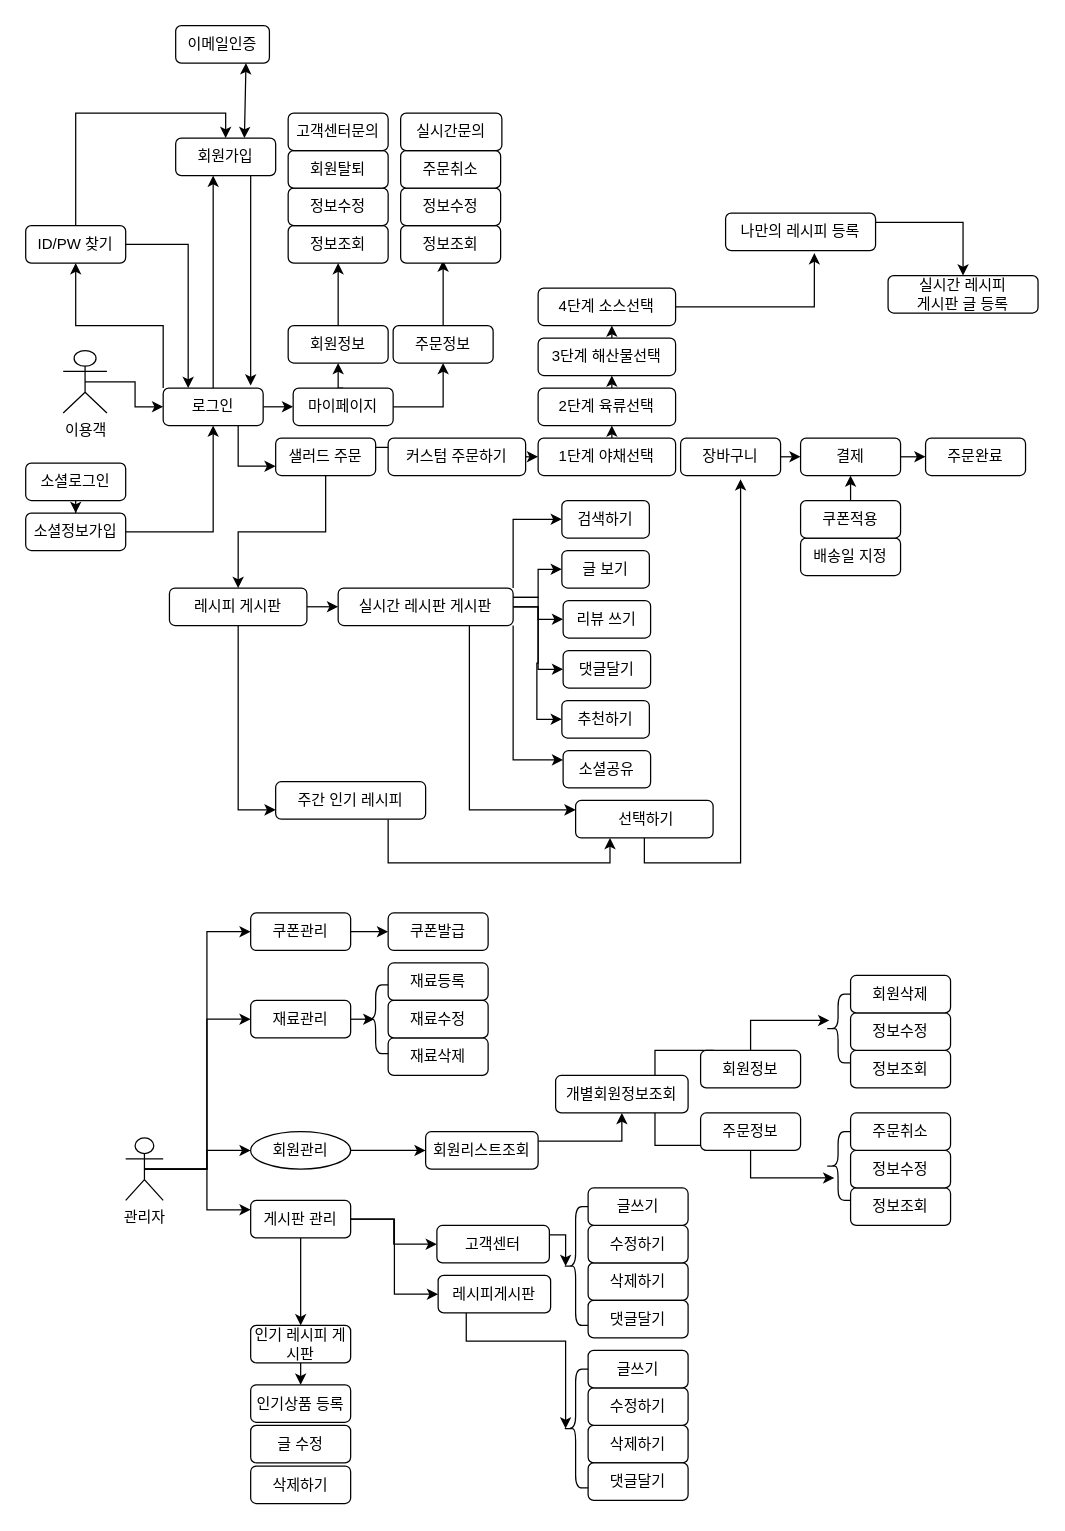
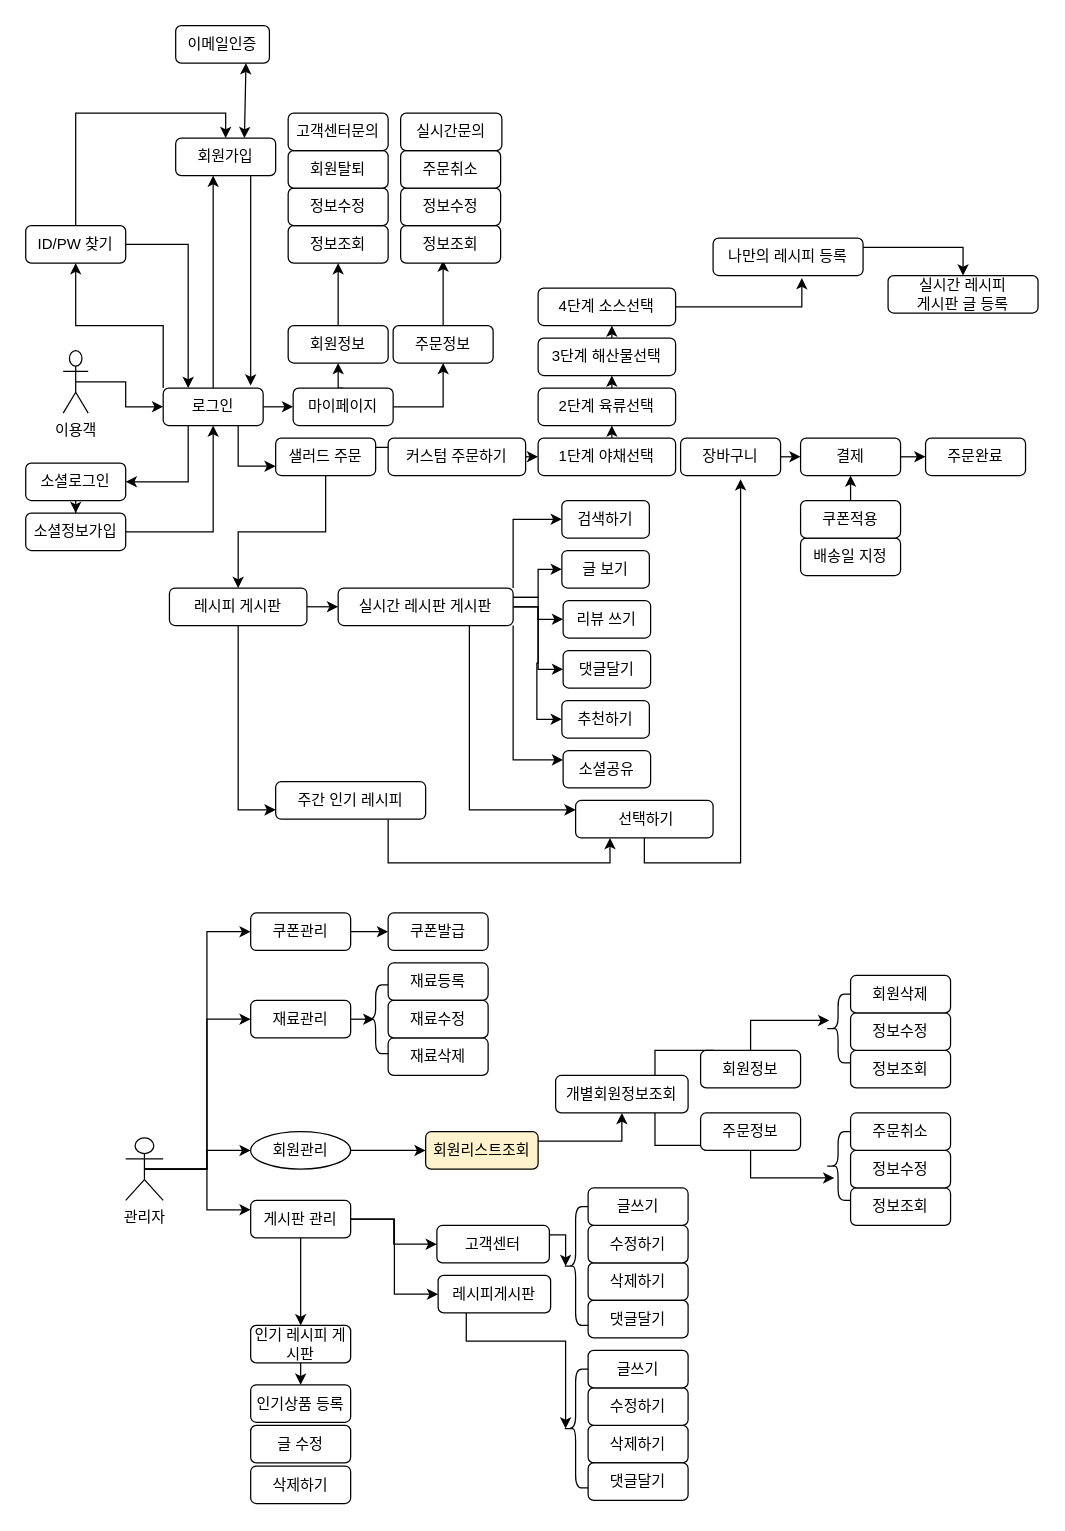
node "나만의 레시피 등록": moved (801, 232) -> (788, 257)
node "이용객": size 44x63 -> 25x63
edge "로그인" -> "소셜로그인": added
node "회원리스트조회": fillcolor #ffffff -> #fff2cc
